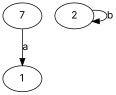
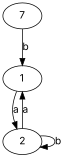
edge "7" -> "1": label "a" -> "b"
edge "1" -> "2": added, label "a"
edge "2" -> "1": added, label "a"
